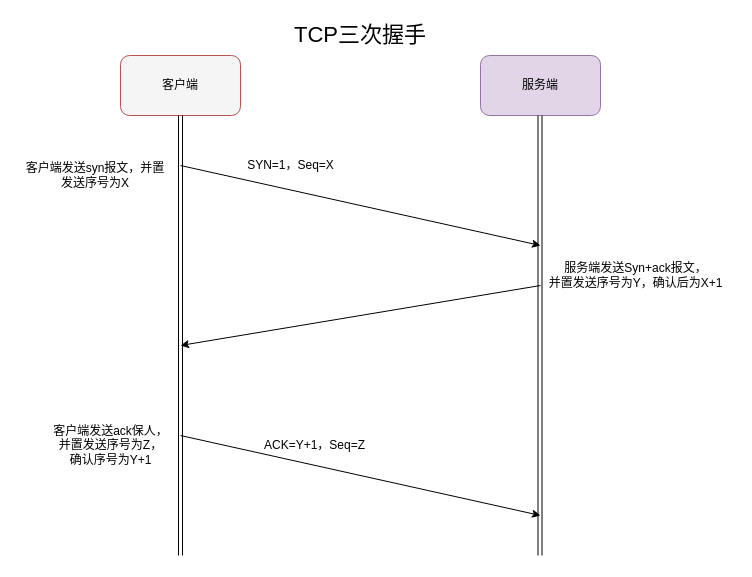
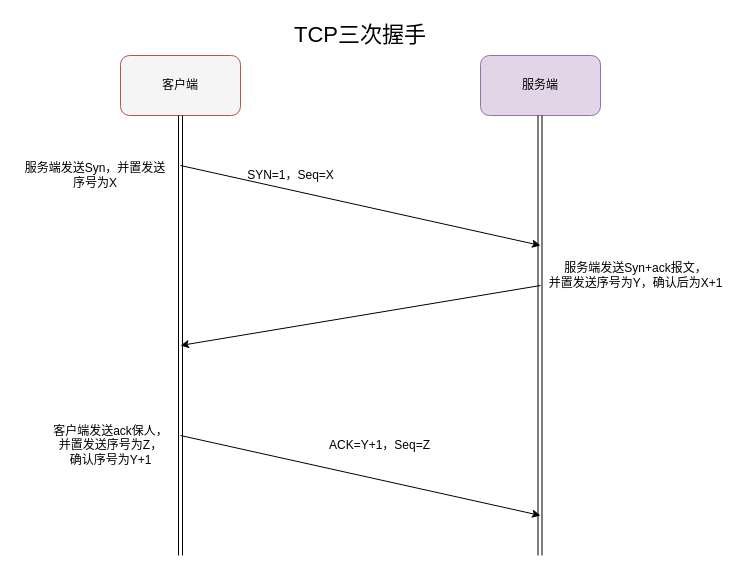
node "SYN=1，Seq=X": moved (291, 166) -> (291, 176)
node "客户端发送syn报文，并置发送序号为X": label "客户端发送syn报文，并置发送序号为X" -> "服务端发送Syn，并置发送序号为X"
node "ACK=Y+1，Seq=Z": moved (315, 446) -> (380, 446)
